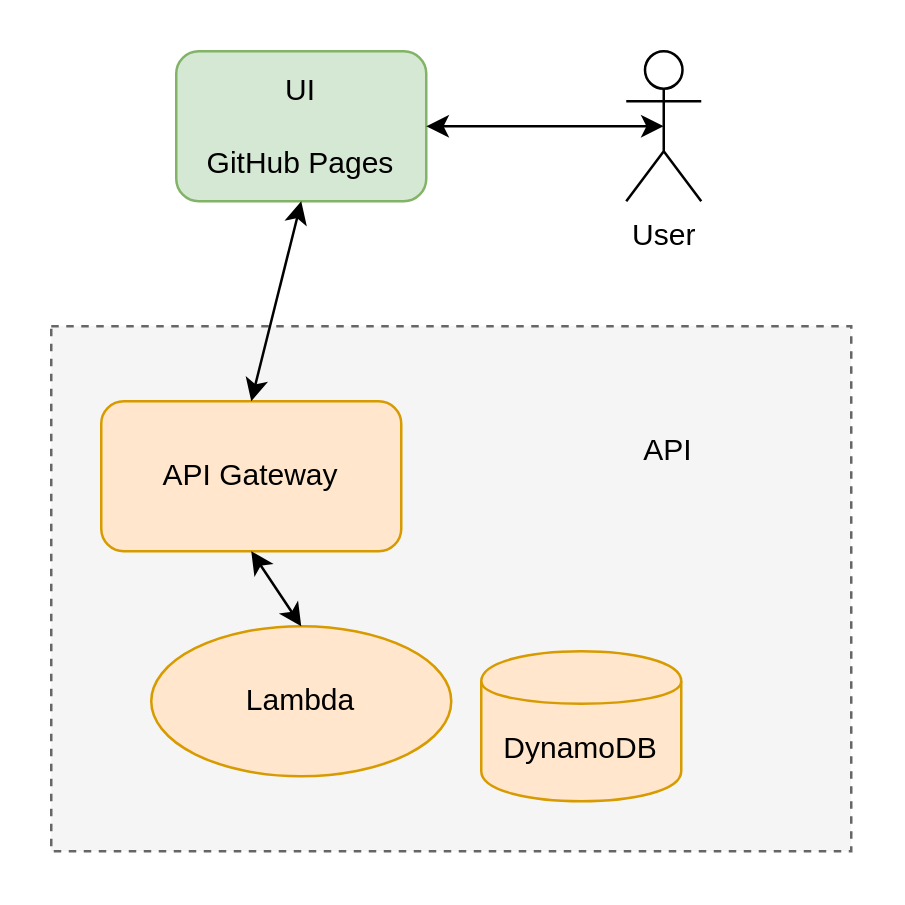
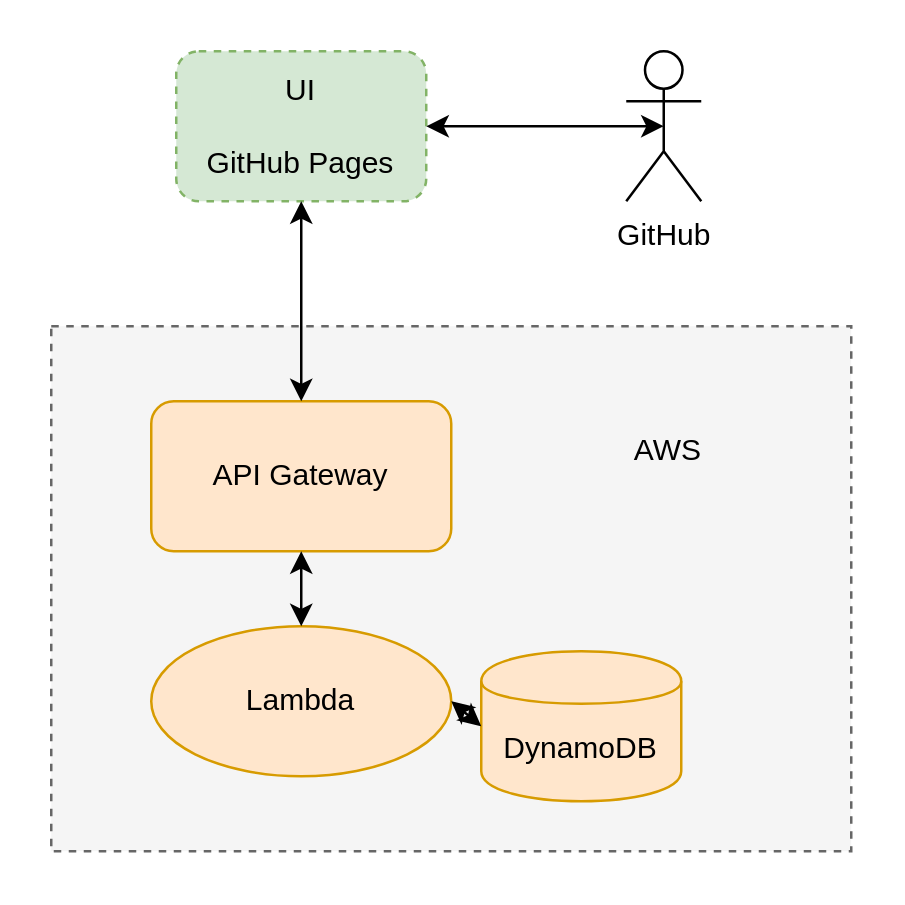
node "UI GitHub Pages": style solid -> dashed
node "User": label "User" -> "GitHub"
node "API": label "API" -> "AWS"
node "API Gateway": moved (251, 476) -> (301, 476)
edge "Lambda" -- "DynamoDB": added
